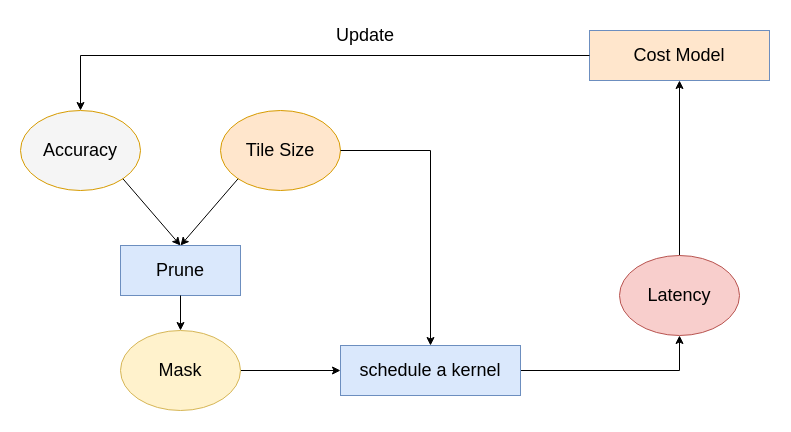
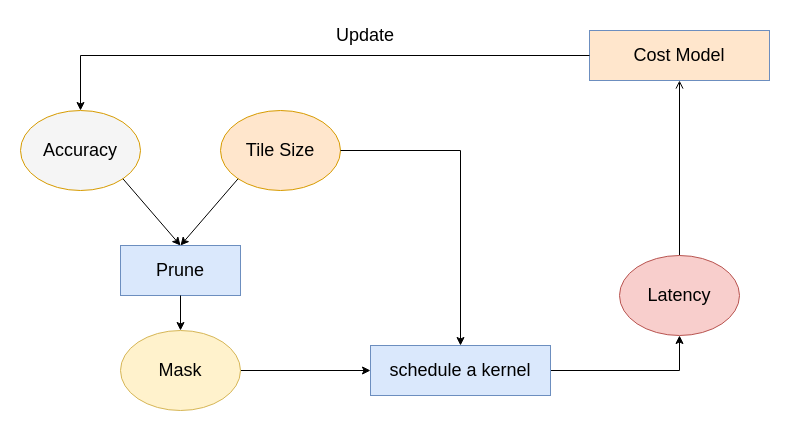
edge "Latency" -> "Cost Model": arrowhead classic -> open
node "schedule a kernel": moved (431, 371) -> (461, 371)
